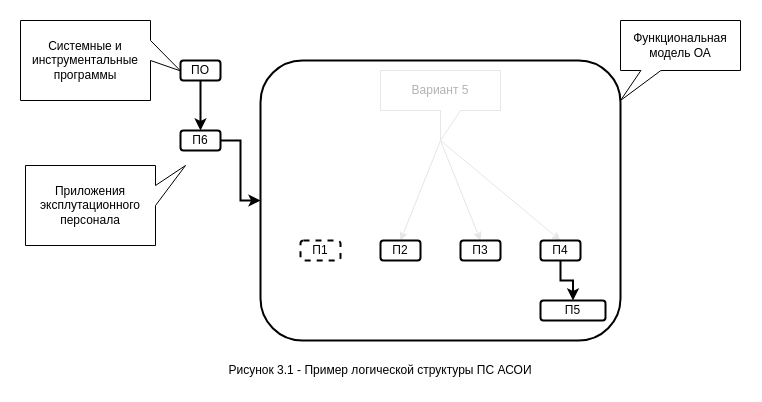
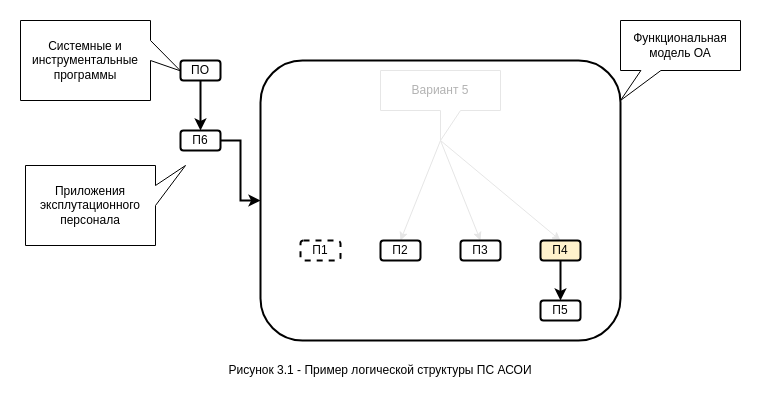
node "П4": fillcolor #ffffff -> #fff2cc
node "П5": size 65x20 -> 40x20
